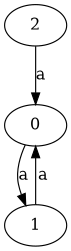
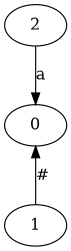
edge "0" -> "1": removed, label "a"
edge "1" -> "0": label "a" -> "#"
